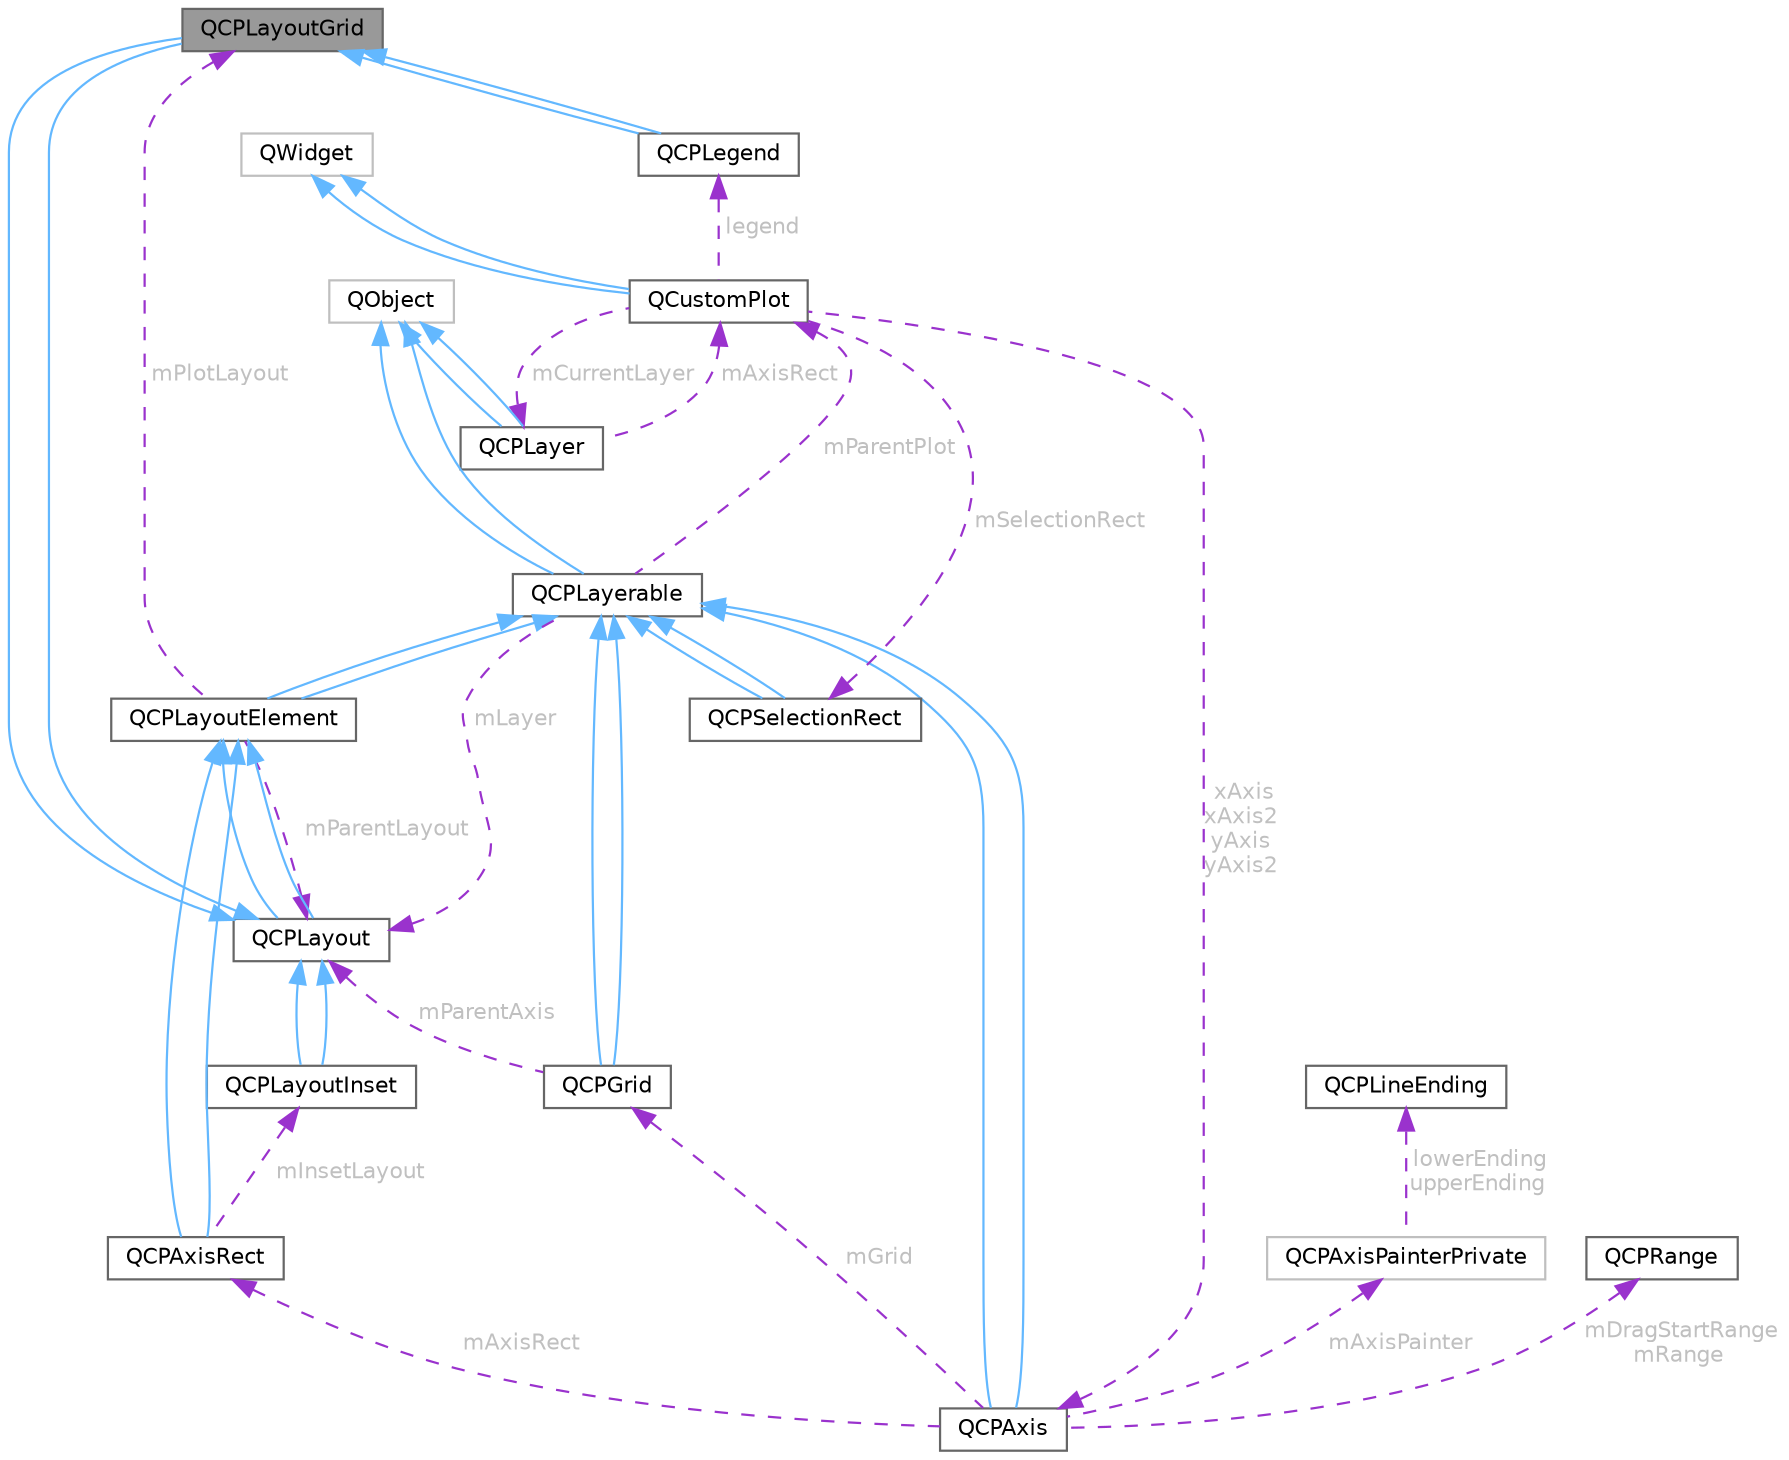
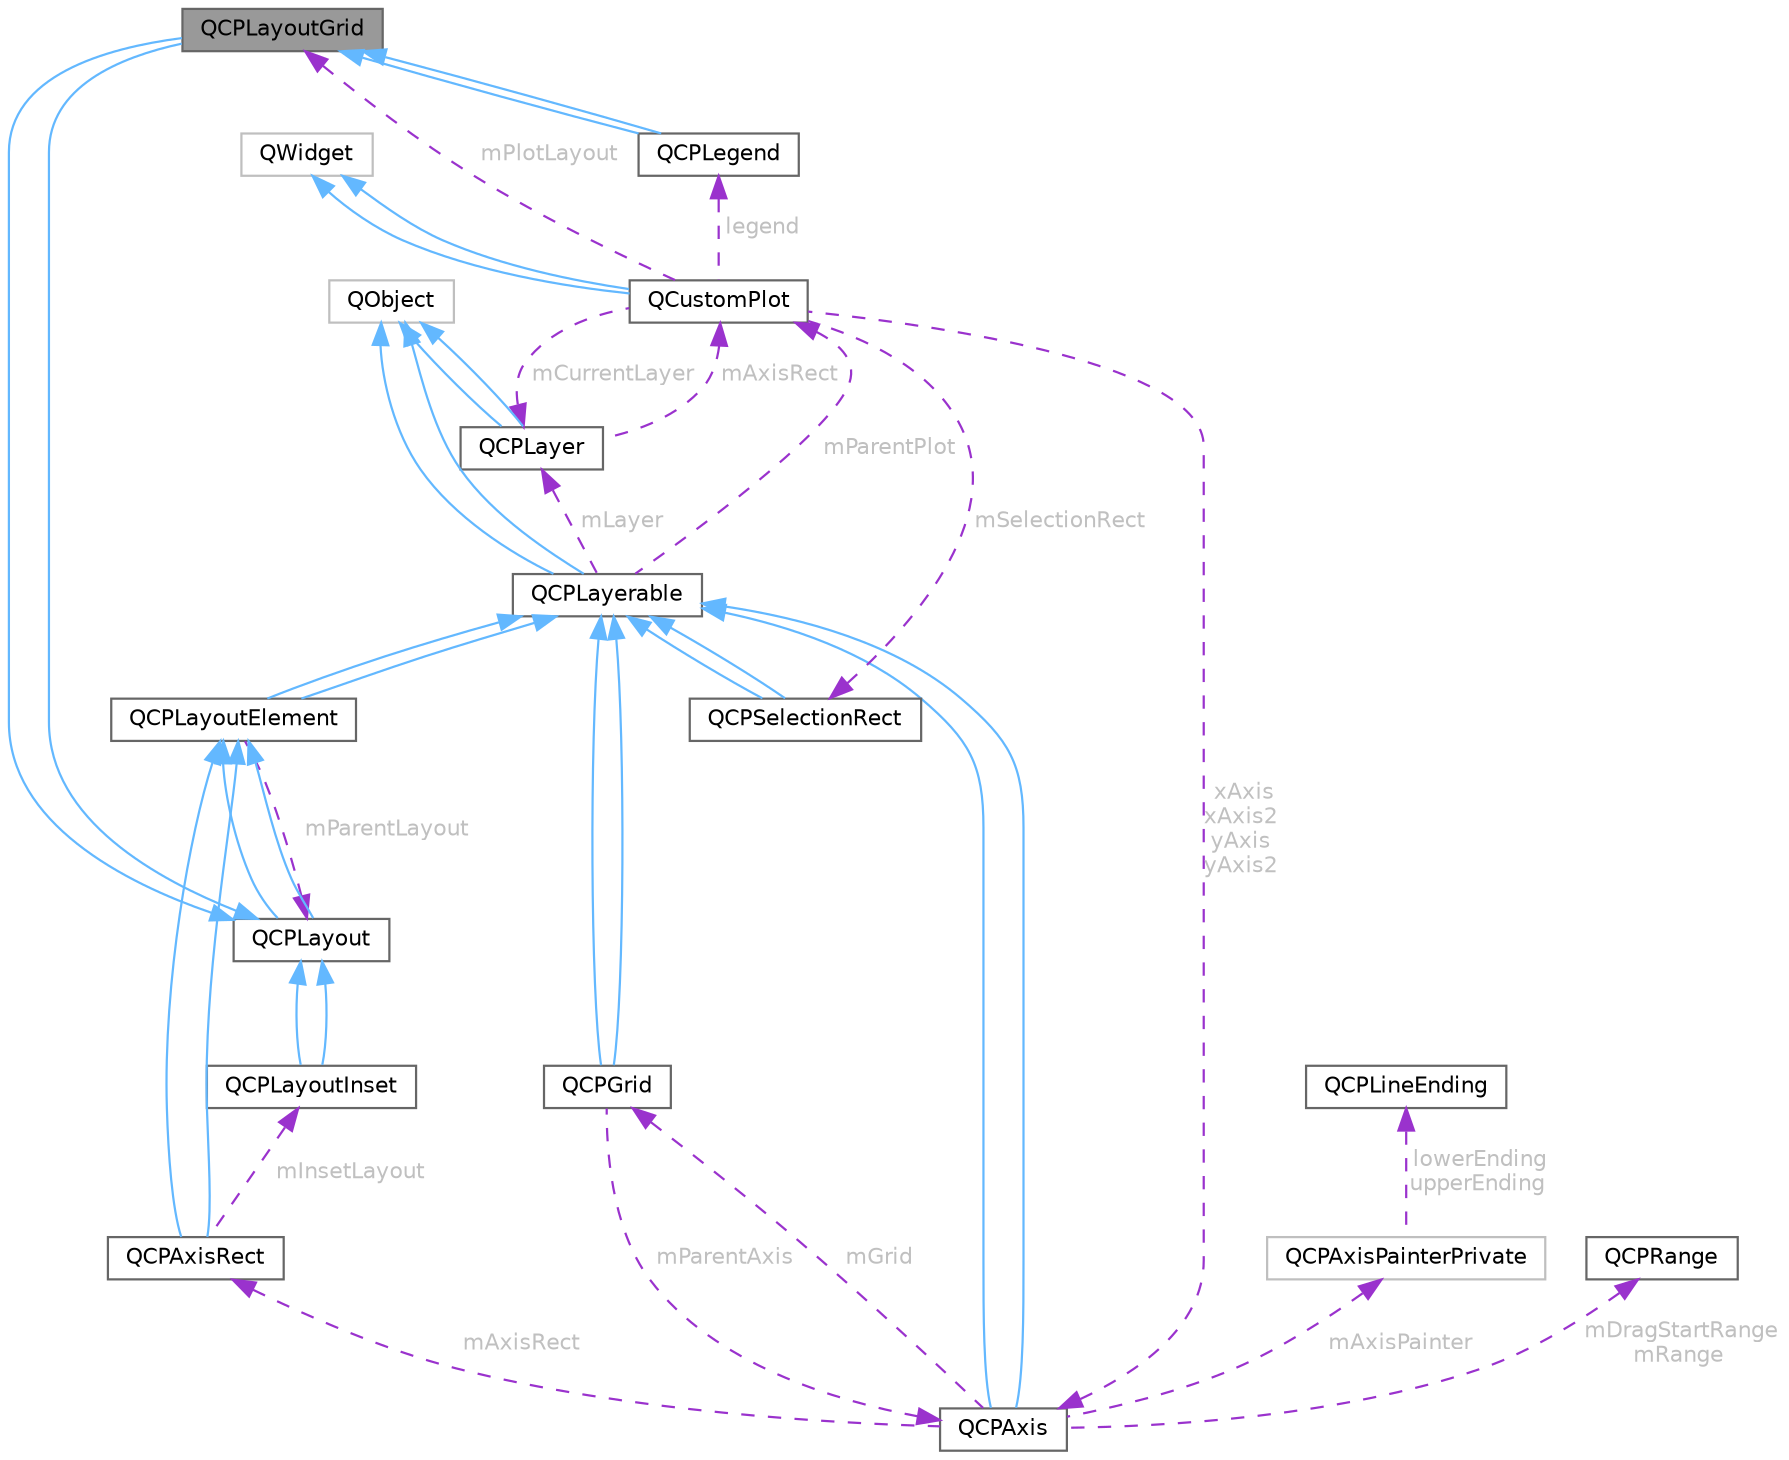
edge "QCPLayoutElement" -> "QCPLayoutGrid": now "QCustomPlot" -> "QCPLayoutGrid"
edge "QCPLayerable" -> "QCPLayout": now "QCPLayerable" -> "QCPLayer"
edge "QCPGrid" -> "QCPLayout": now "QCPGrid" -> "QCPAxis"
